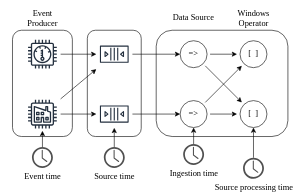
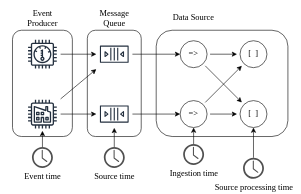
node "Message Queue": added
node "Windows Operator": removed
